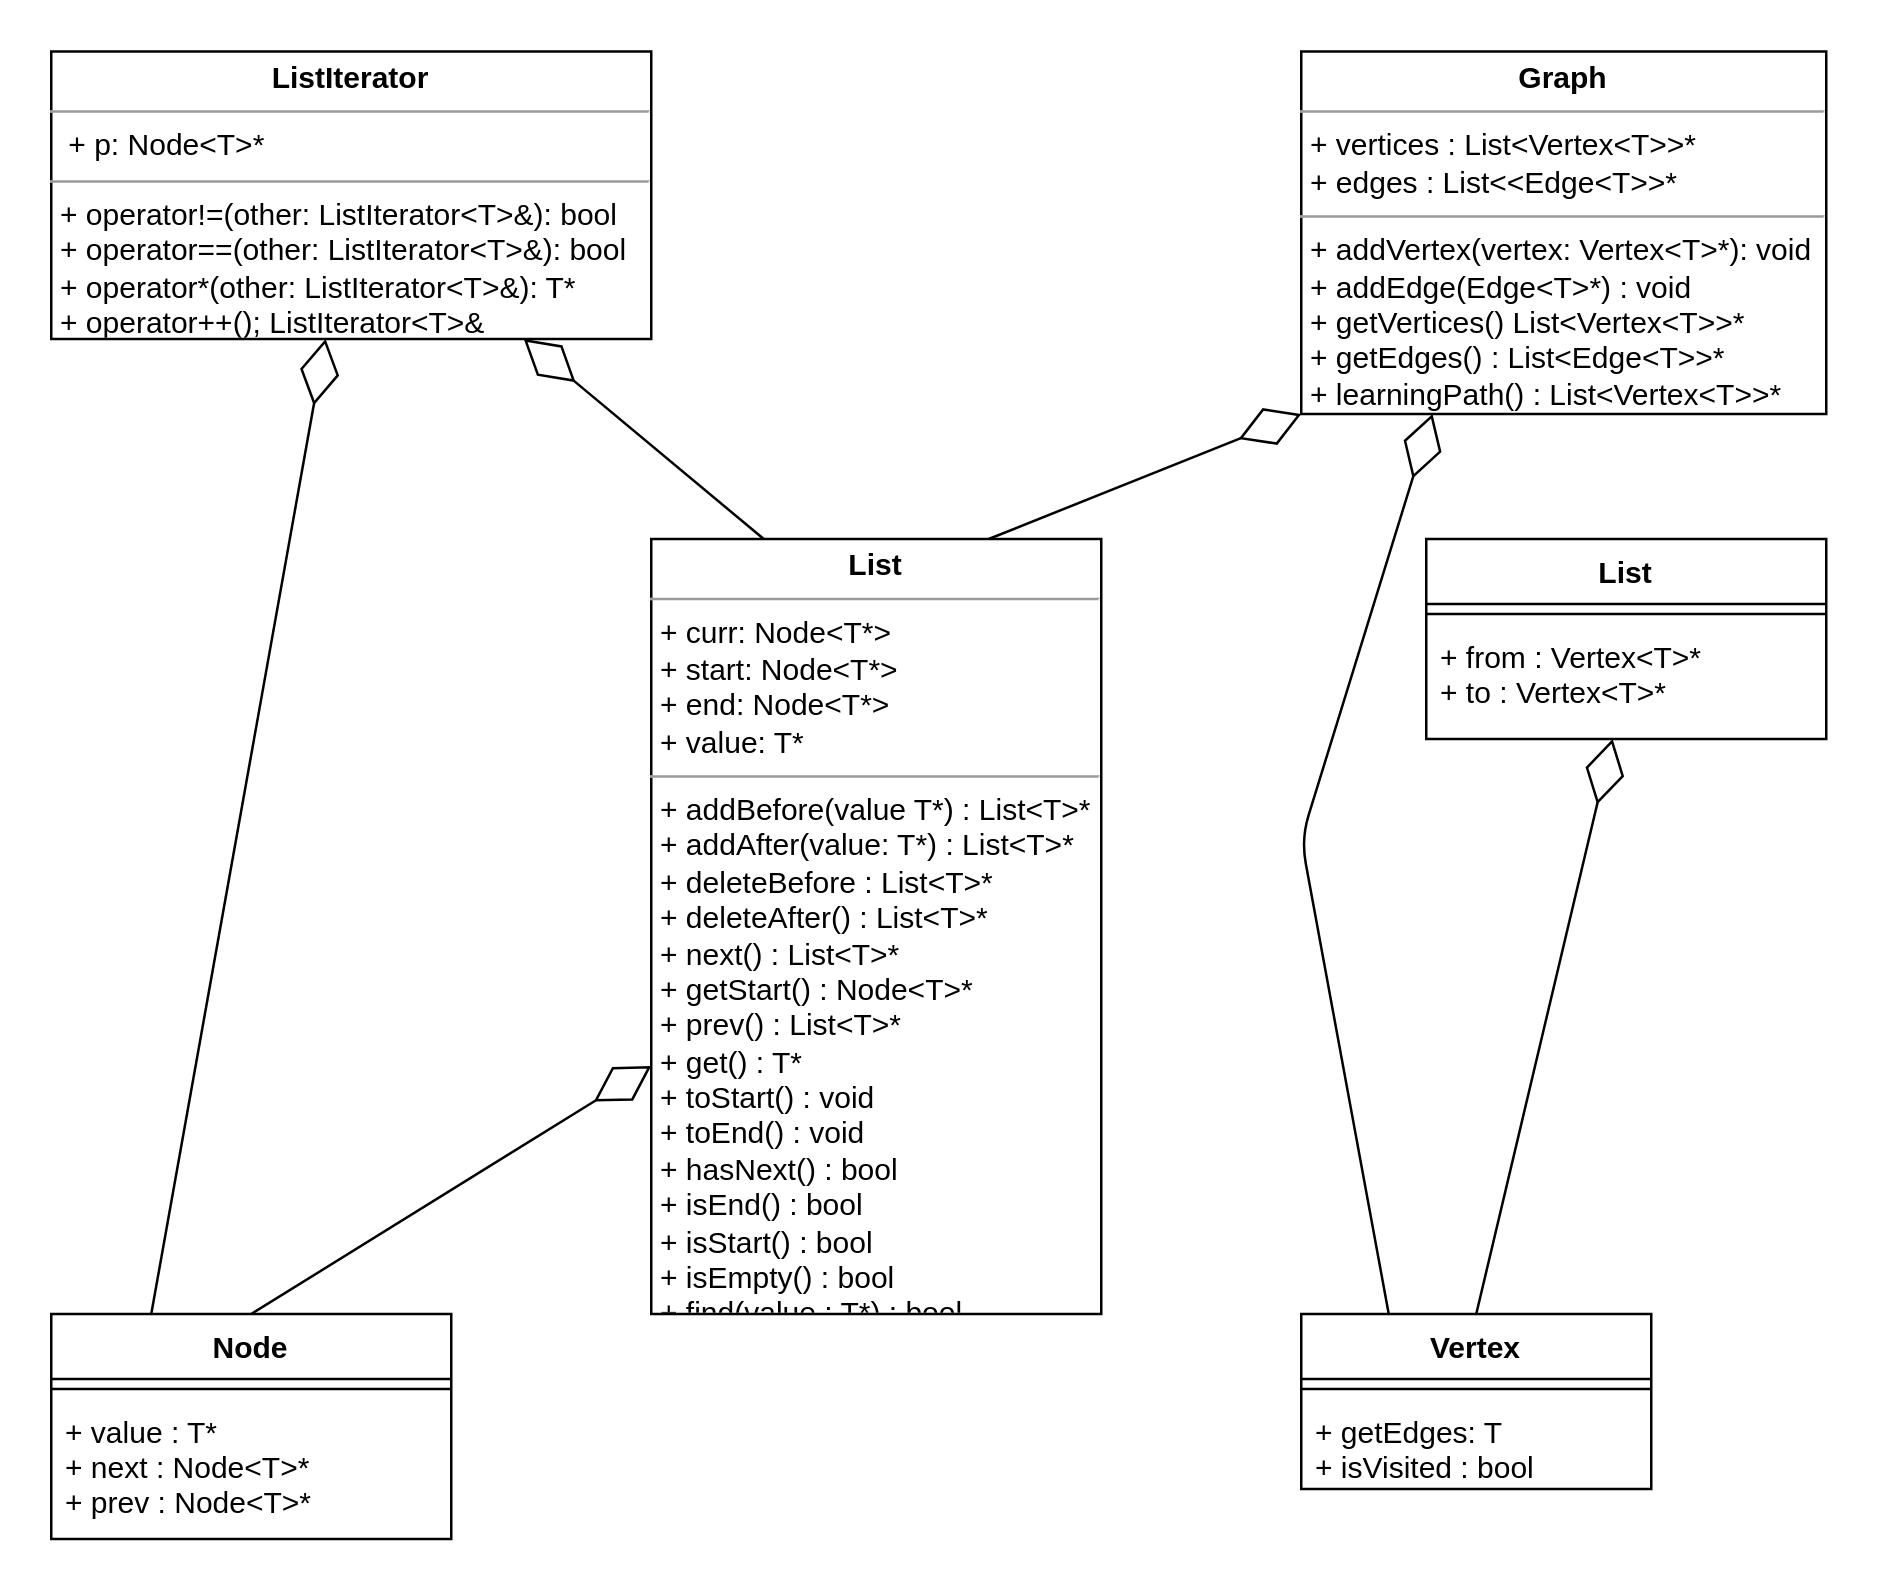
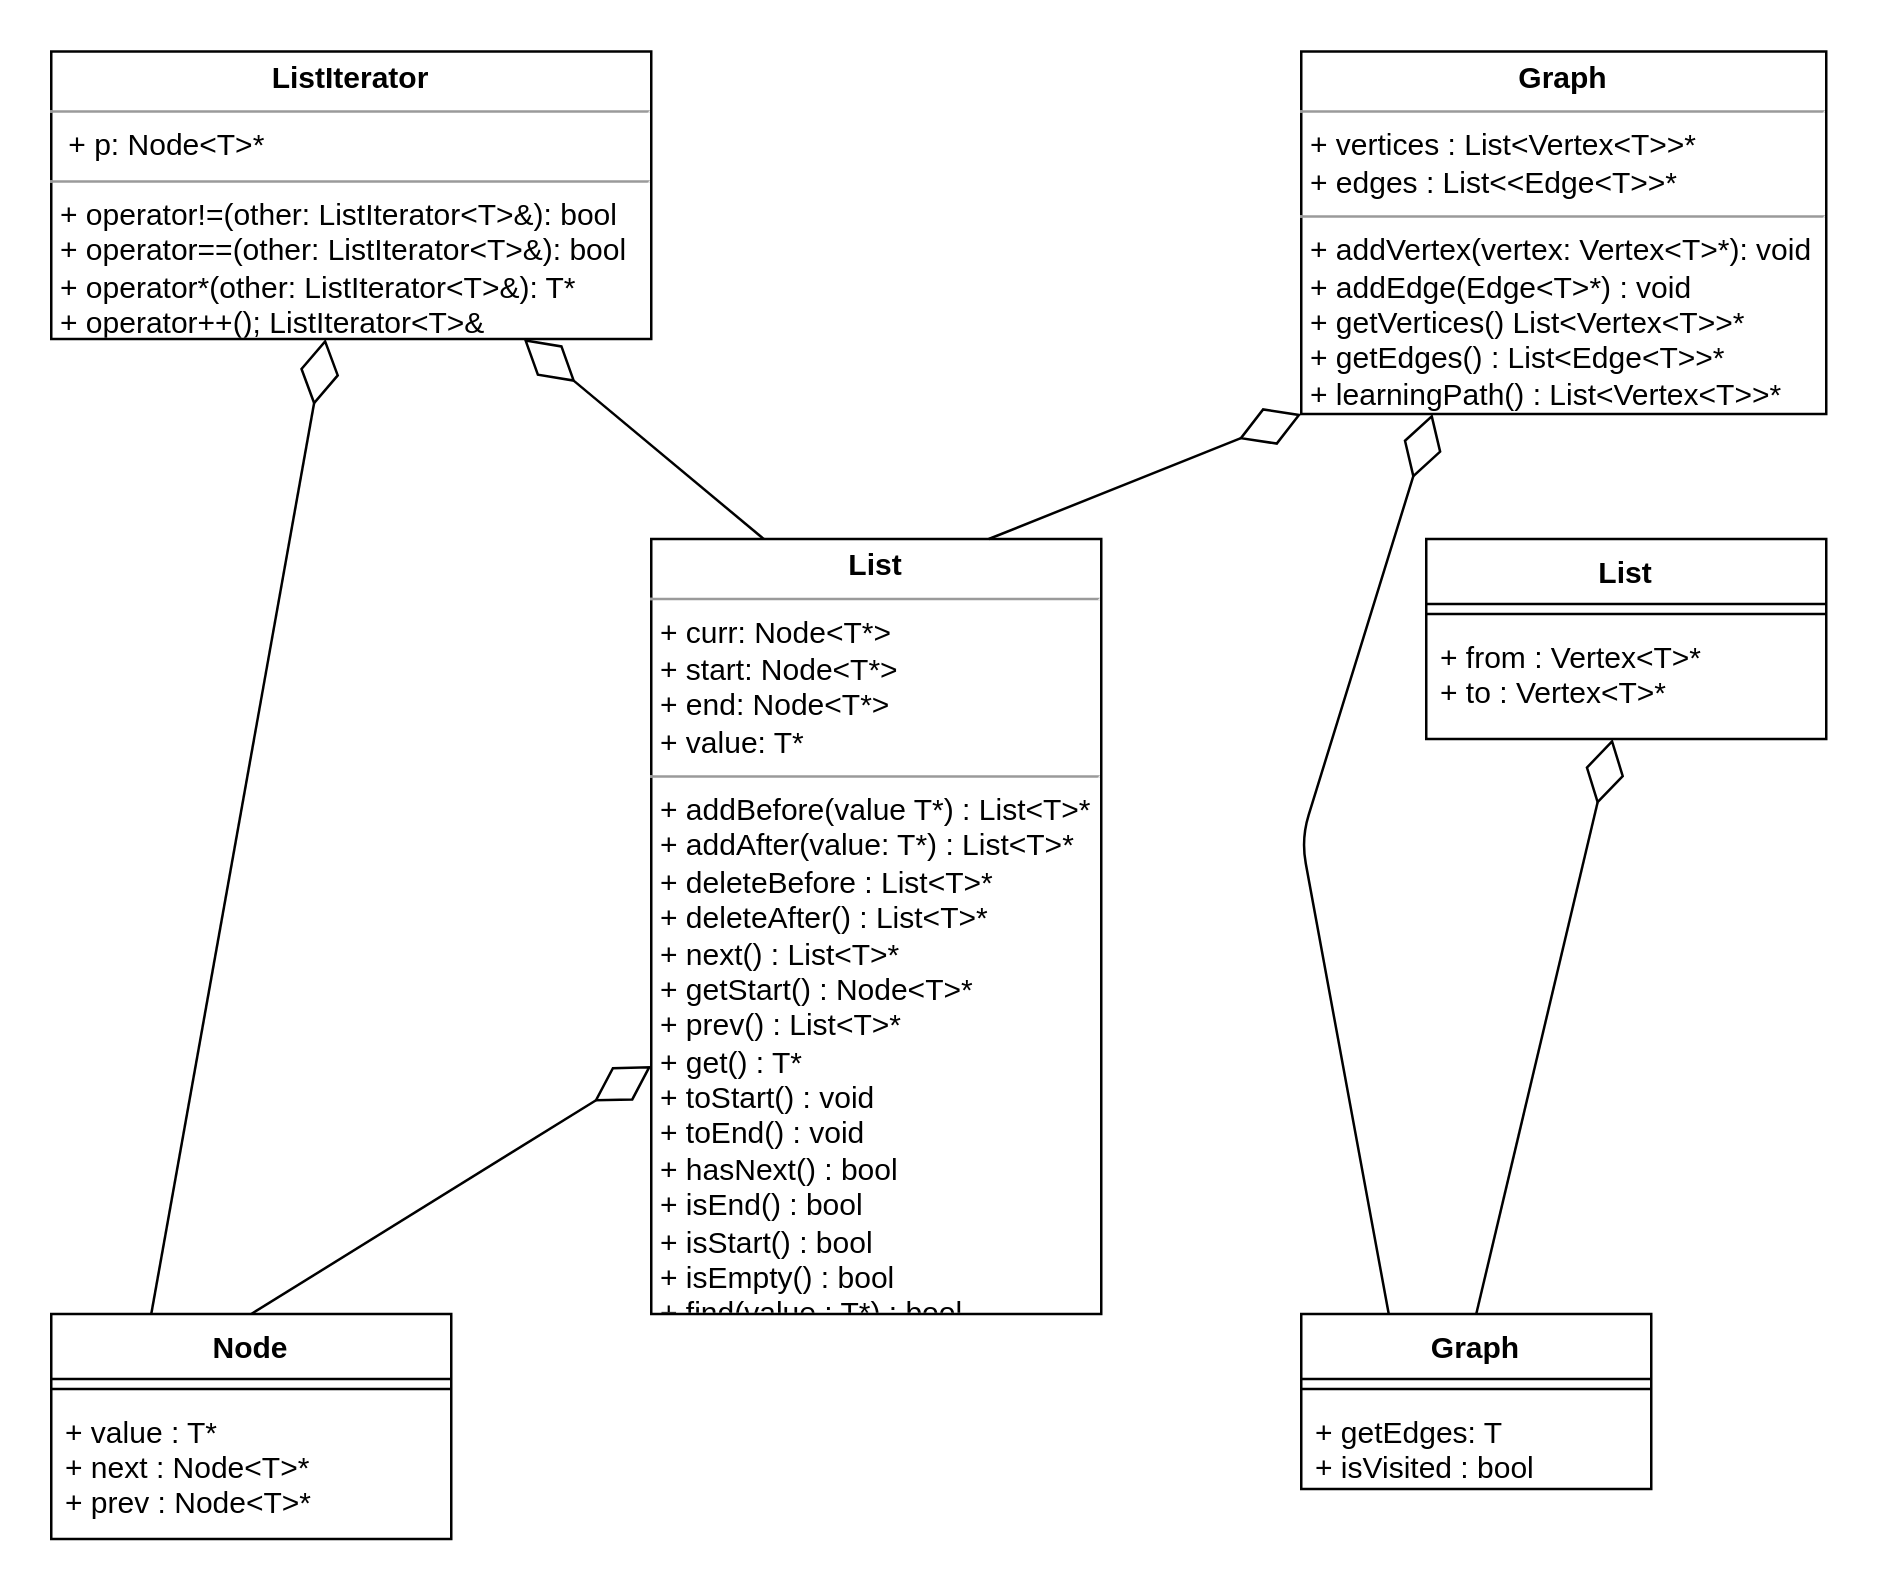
node "Vertex": label "Vertex" -> "Graph"
